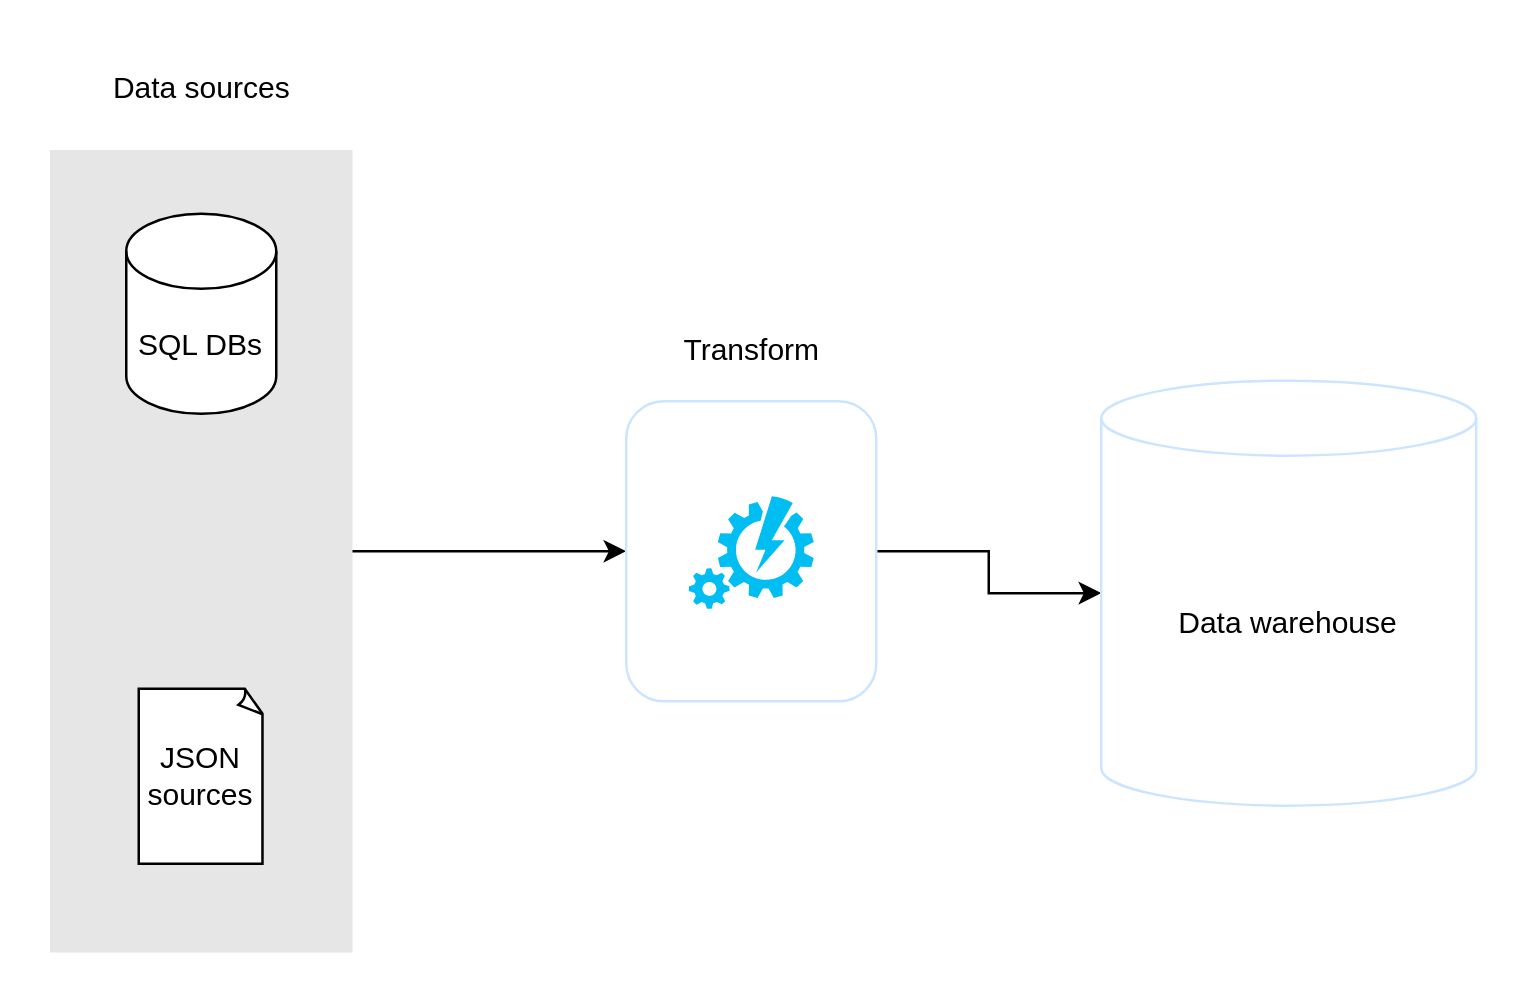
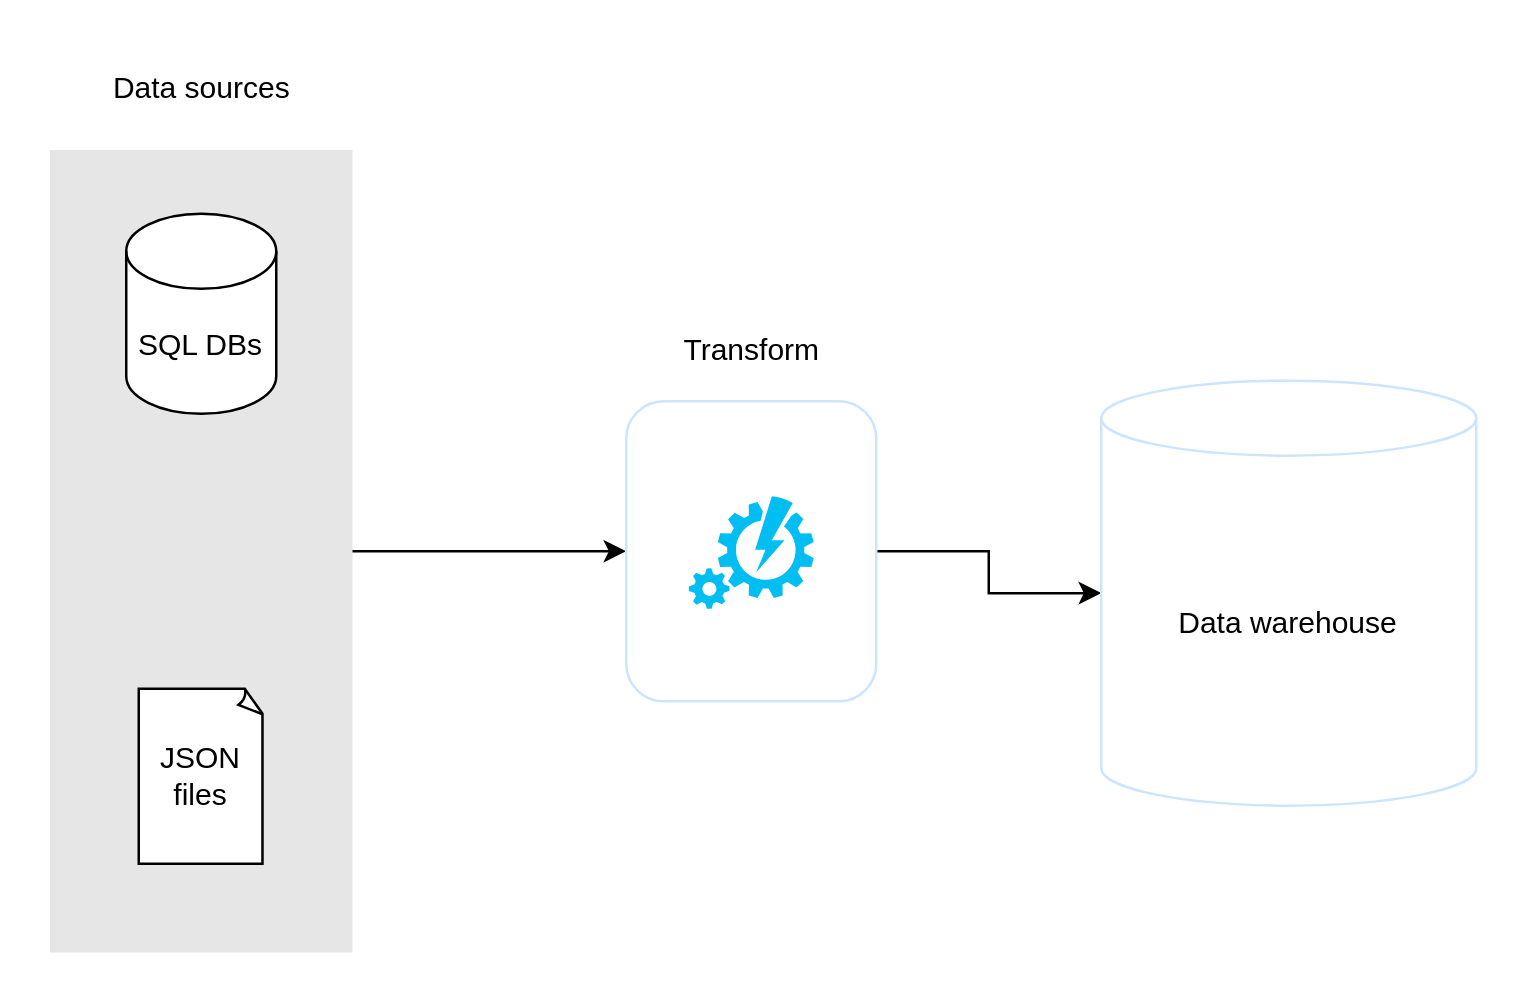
node "JSON sources": label "JSON sources" -> "JSON files"
